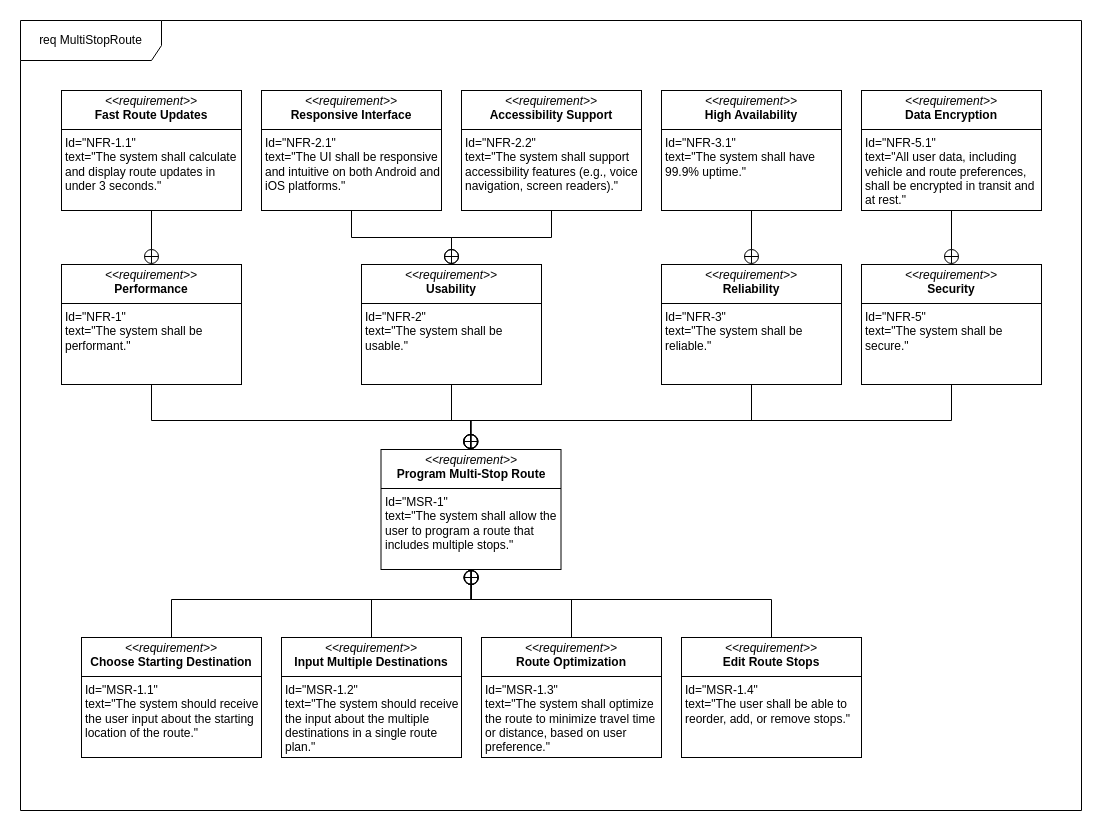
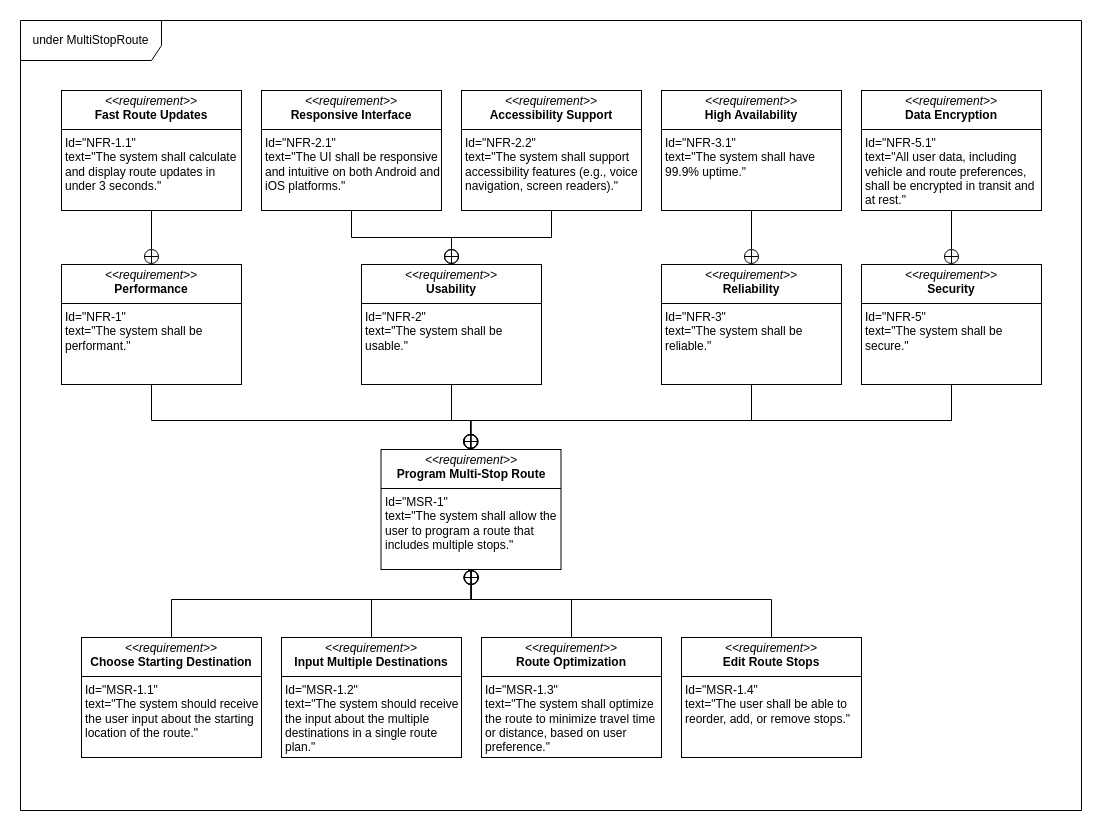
node "req MultiStopRoute": label "req MultiStopRoute" -> "under MultiStopRoute"
